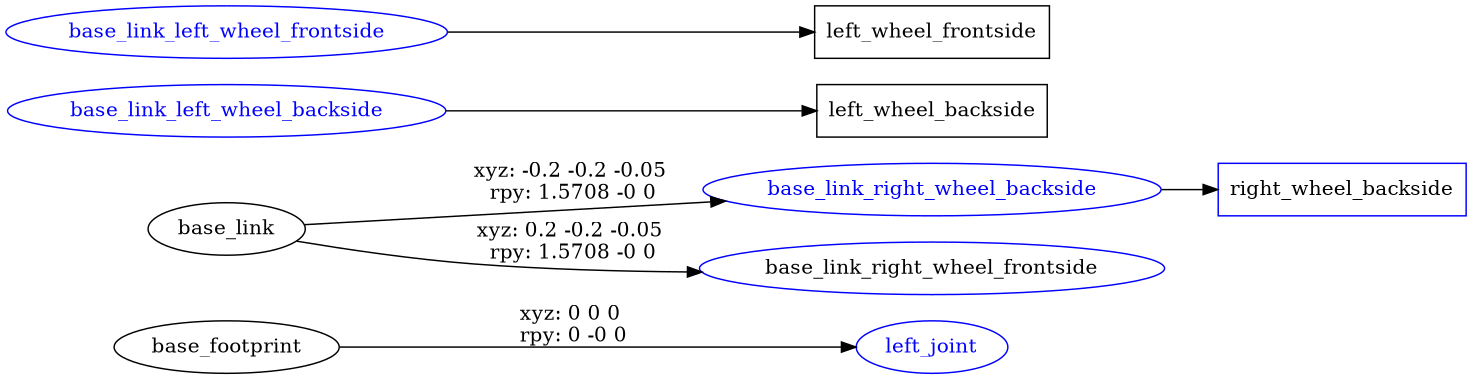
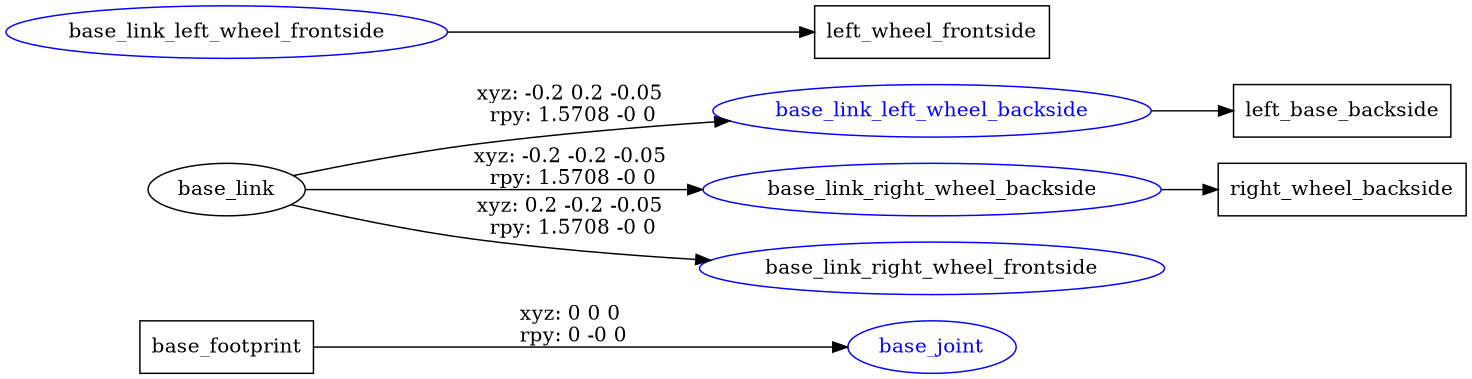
node "base_link_left_wheel_frontside": fontcolor blue -> black
node "left_wheel_backside": label "left_wheel_backside" -> "left_base_backside"
edge "base_link" -> "base_link_left_wheel_backside": added, label "xyz: -0.2 0.2 -0.05 rpy: 1.5708 -0 0"
node "base_link_right_wheel_backside": fontcolor blue -> black
node "right_wheel_backside": color blue -> black
node "base_footprint": shape ellipse -> box
node "left_joint": label "left_joint" -> "base_joint"
